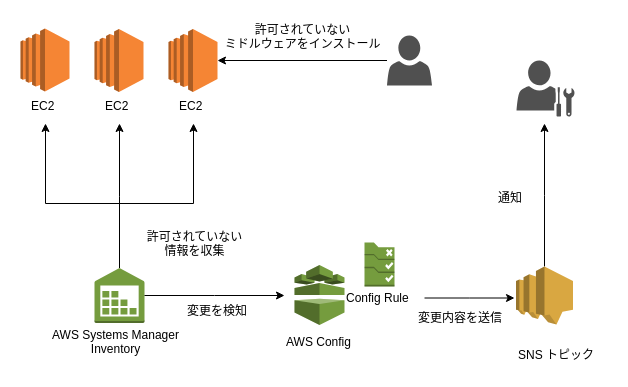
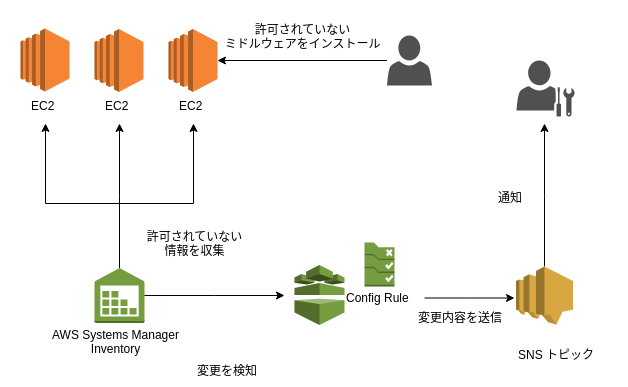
node "変更を検知": moved (225, 312) -> (235, 372)
node "AWS Config": removed
